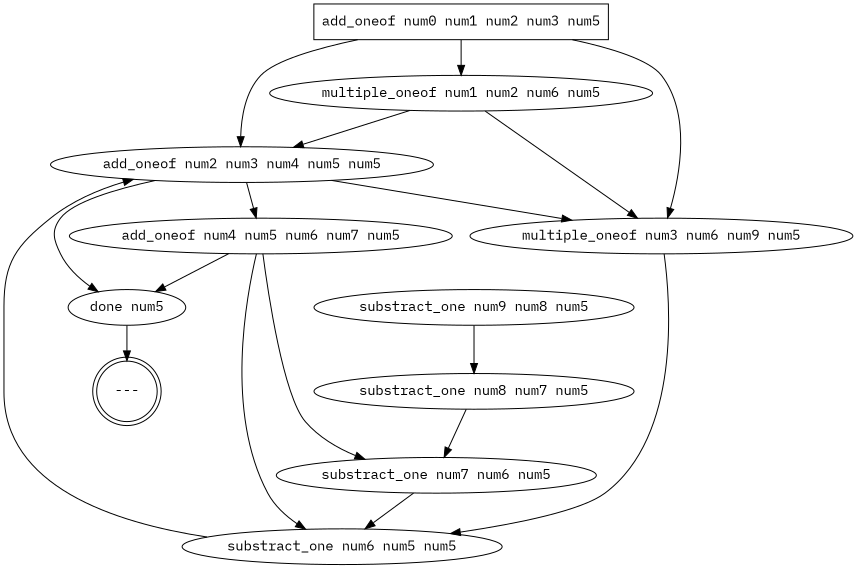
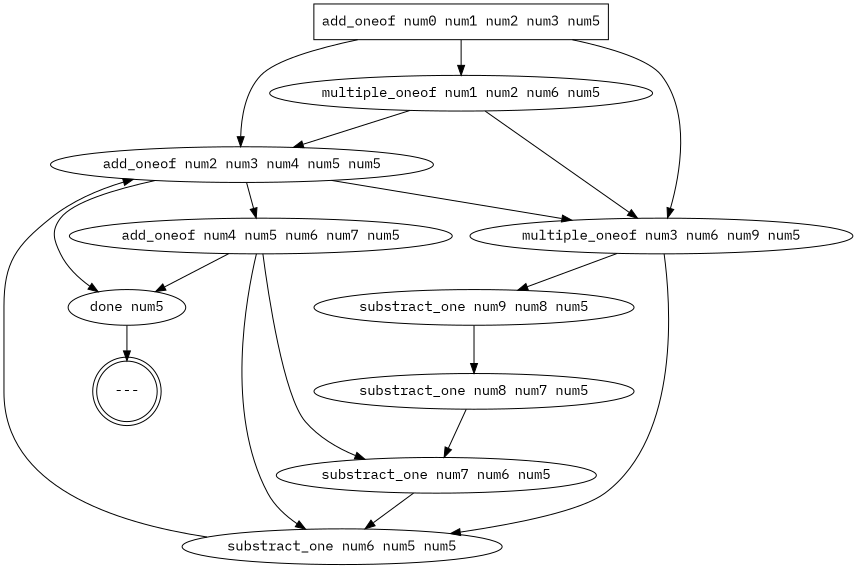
edge "multiple_oneof num3 num6 num9 num5" -> "substract_one num9 num8 num5": added
